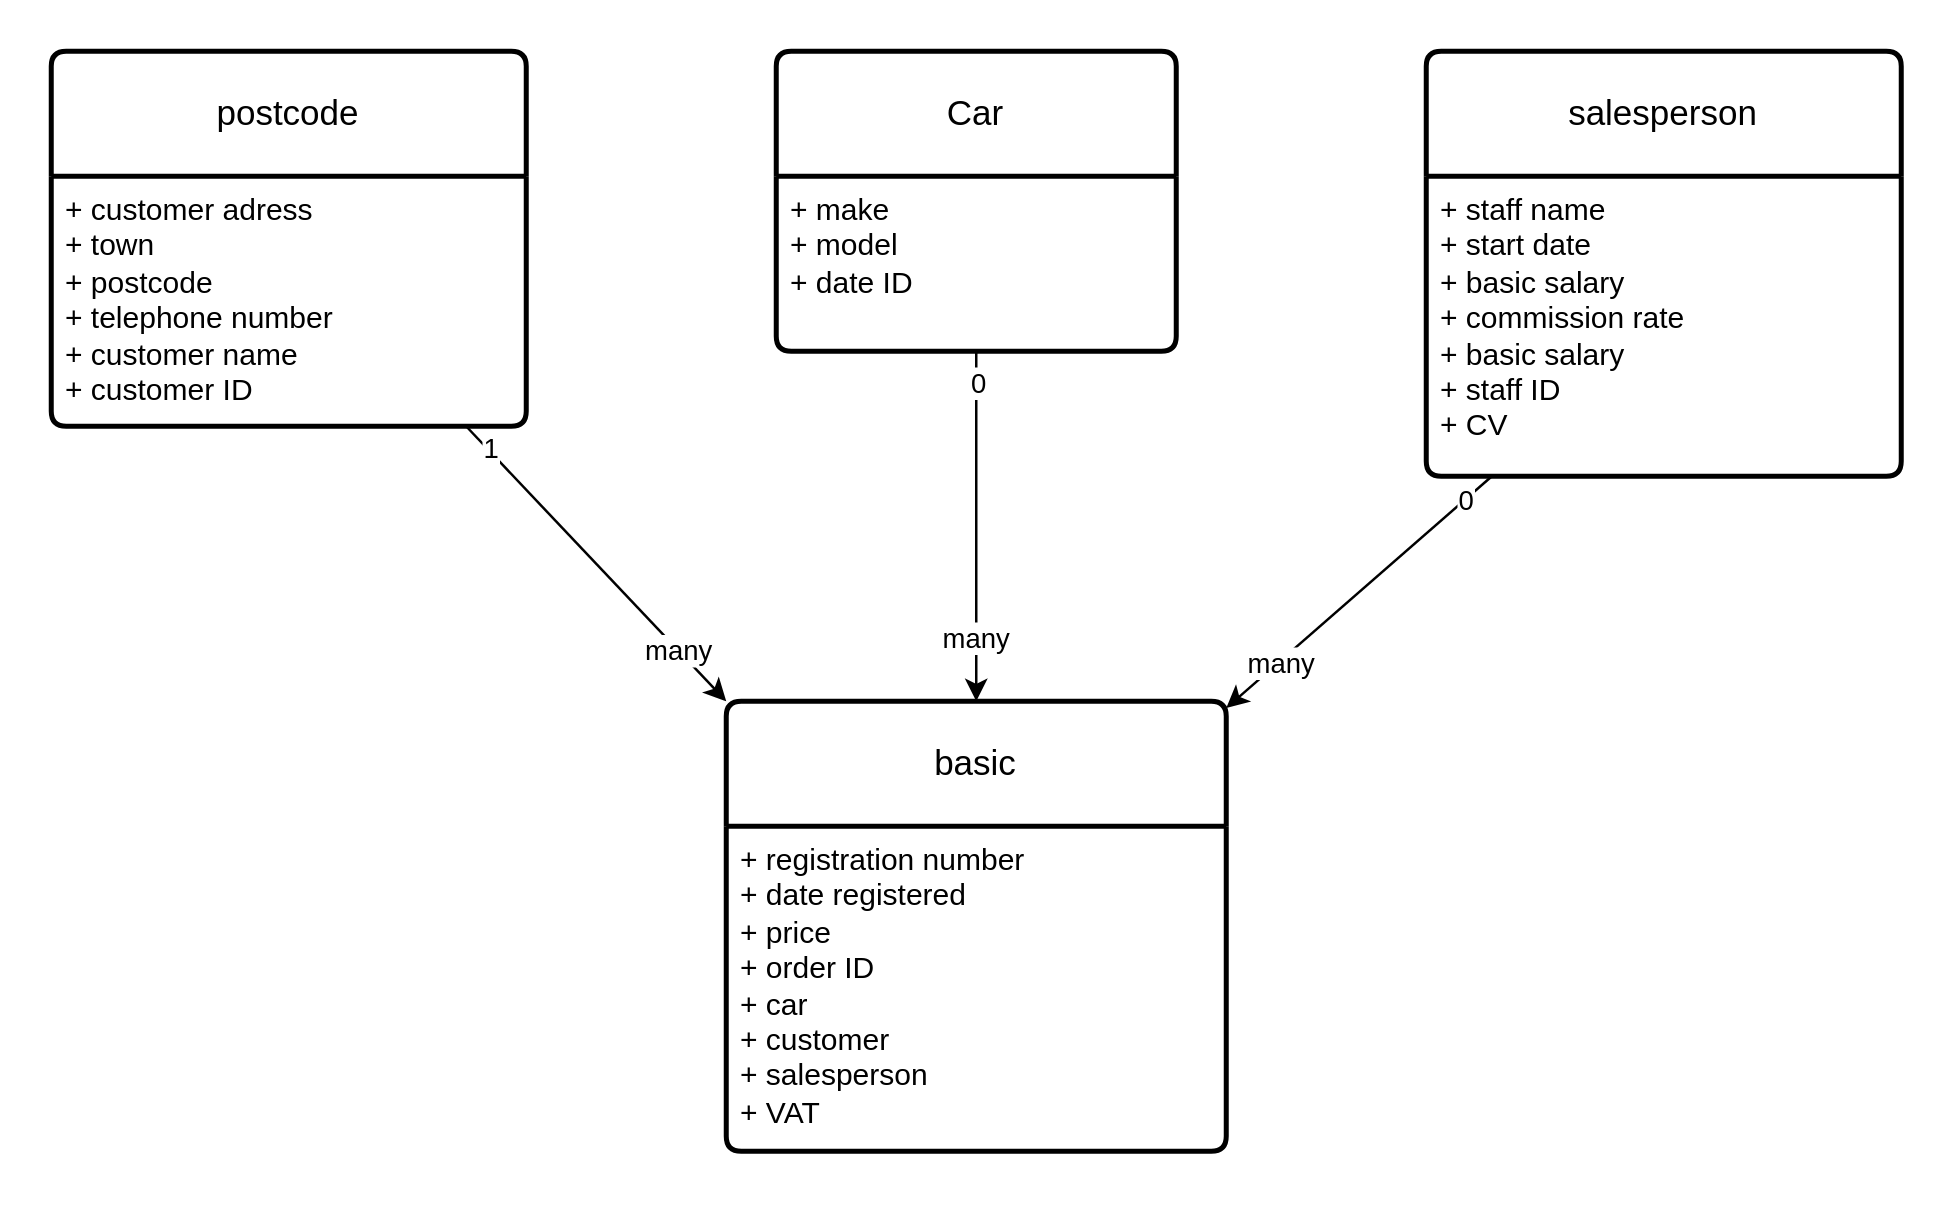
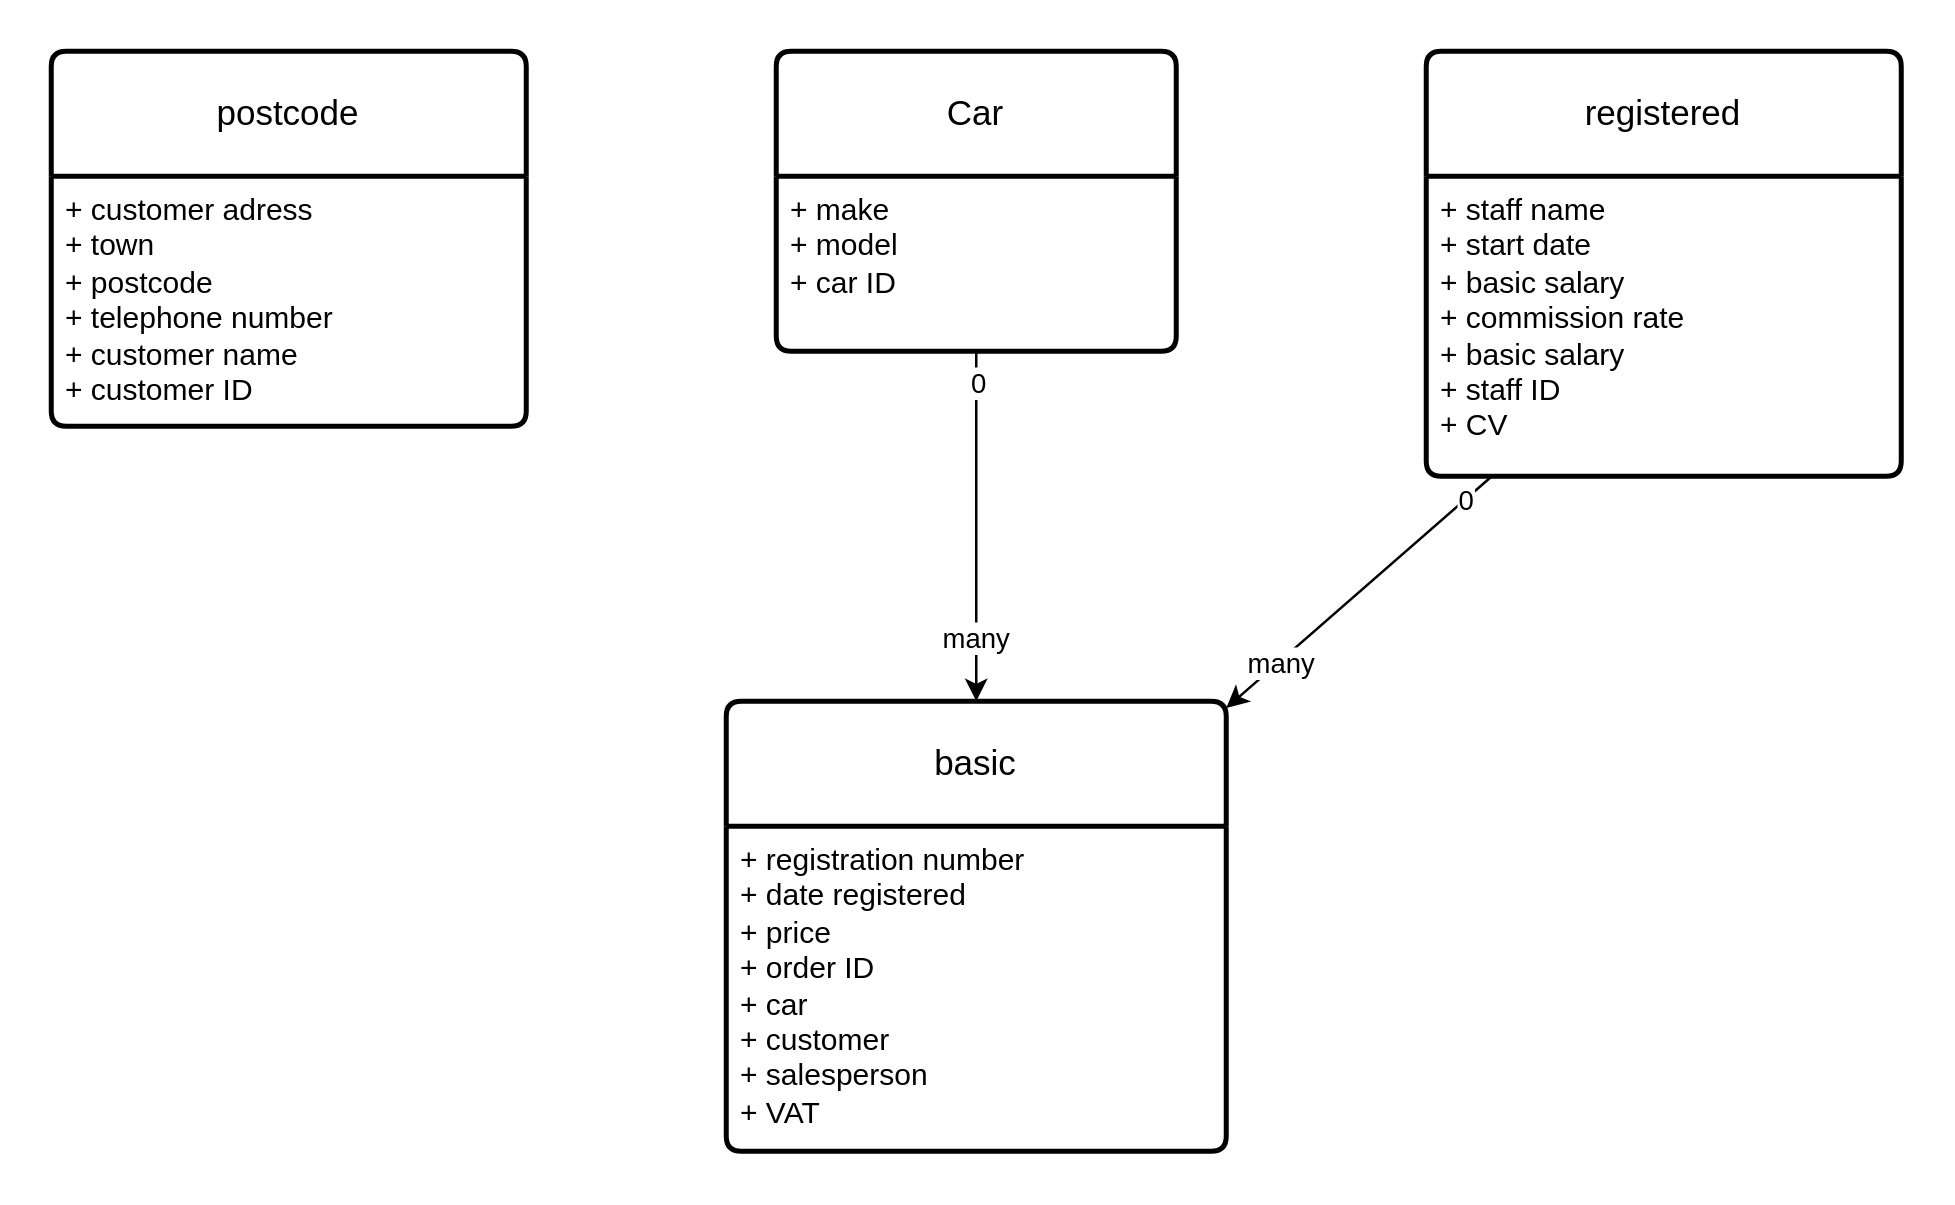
node "salesperson": label "salesperson" -> "registered"
node "+ make + model + date ID": label "+ make + model + date ID" -> "+ make + model + car ID"
edge "postcode" -> "basic": removed, labels "1", "many"
